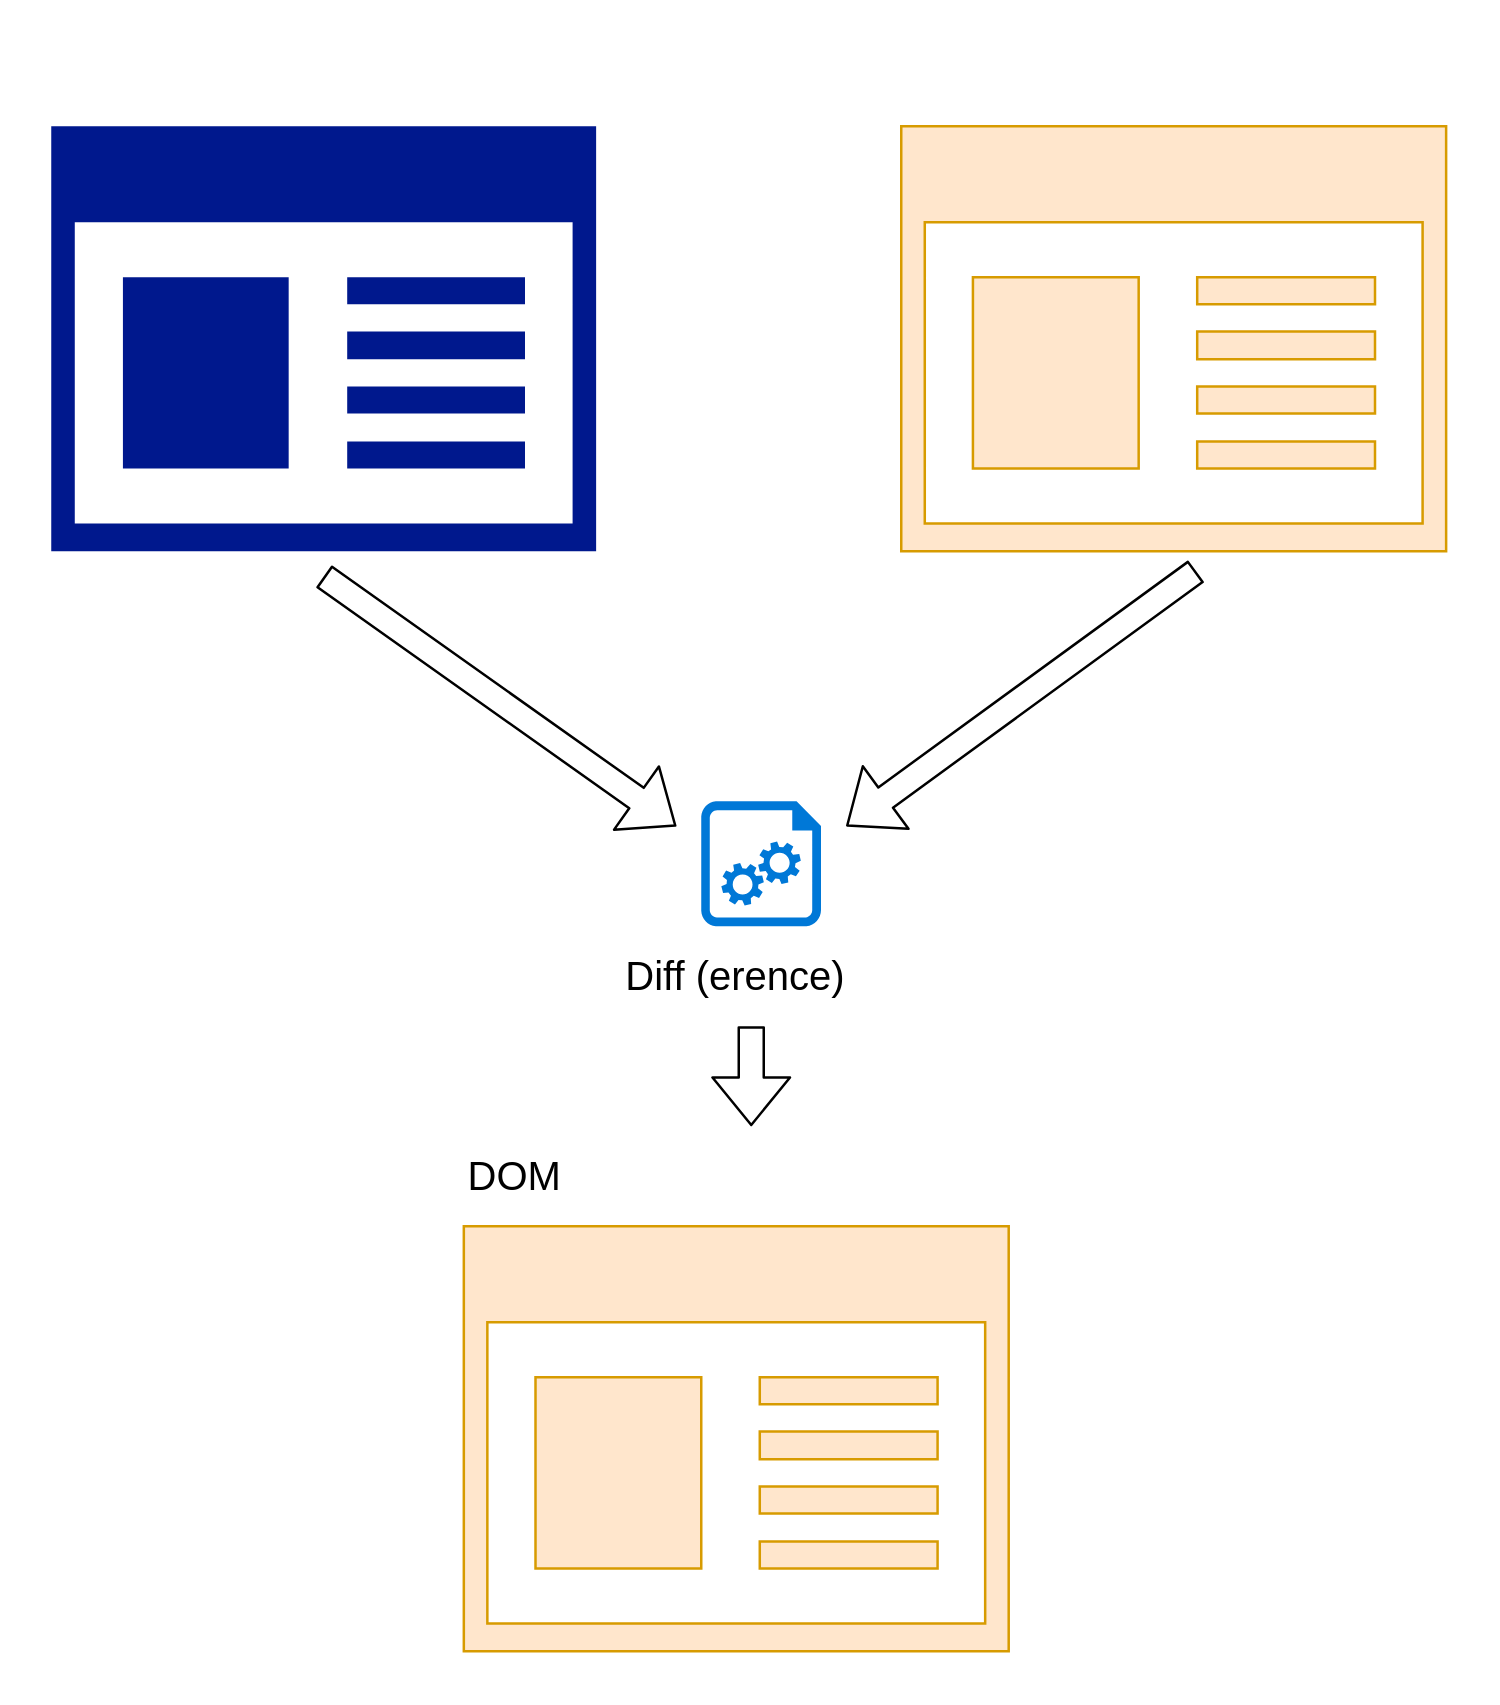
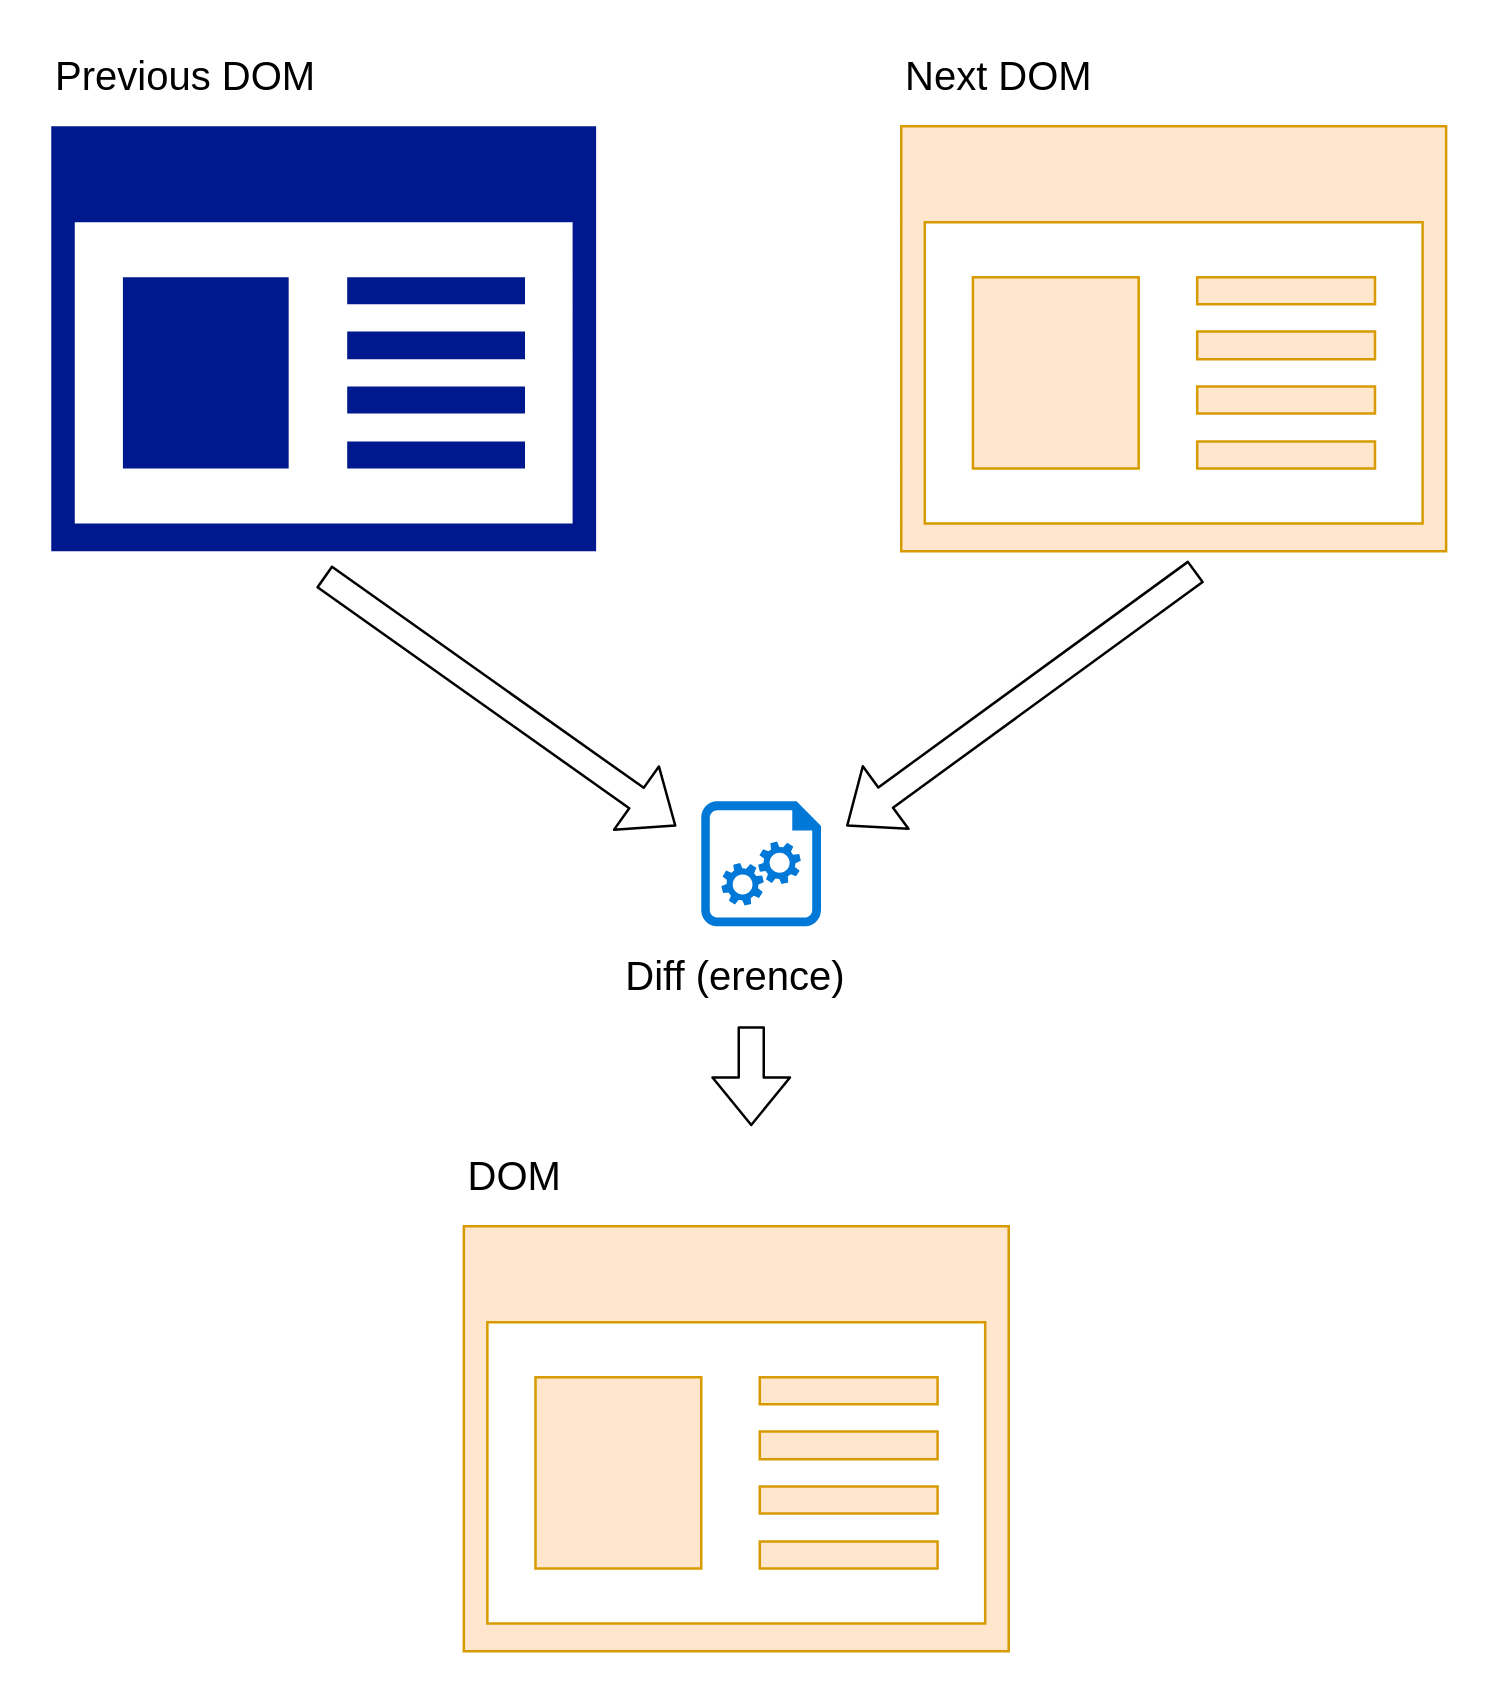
node "Previous DOM": added
node "Next DOM": added
